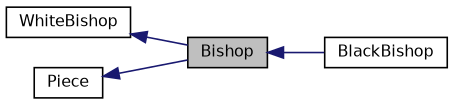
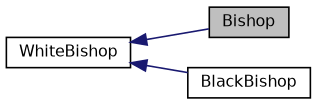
edge "BlackBishop" -> "Bishop": now "BlackBishop" -> "WhiteBishop"
node "Piece": removed
